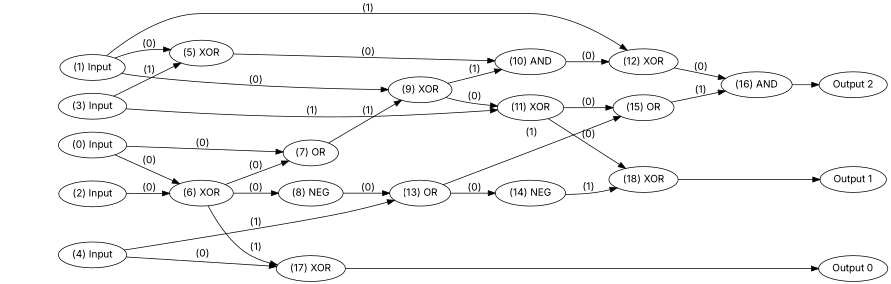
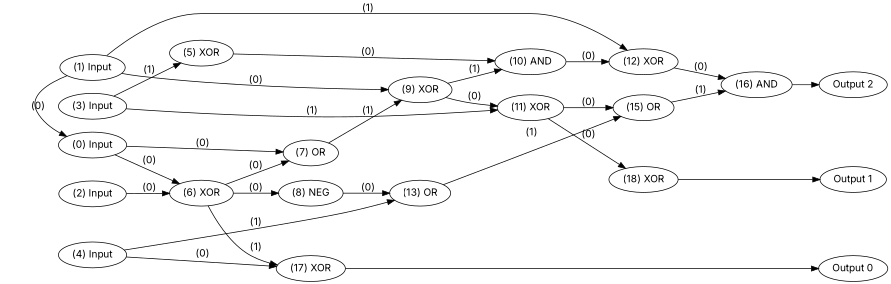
edge "(1) Input" -> "(5) XOR": now "(1) Input" -> "(0) Input"
node "(14) NEG": removed
